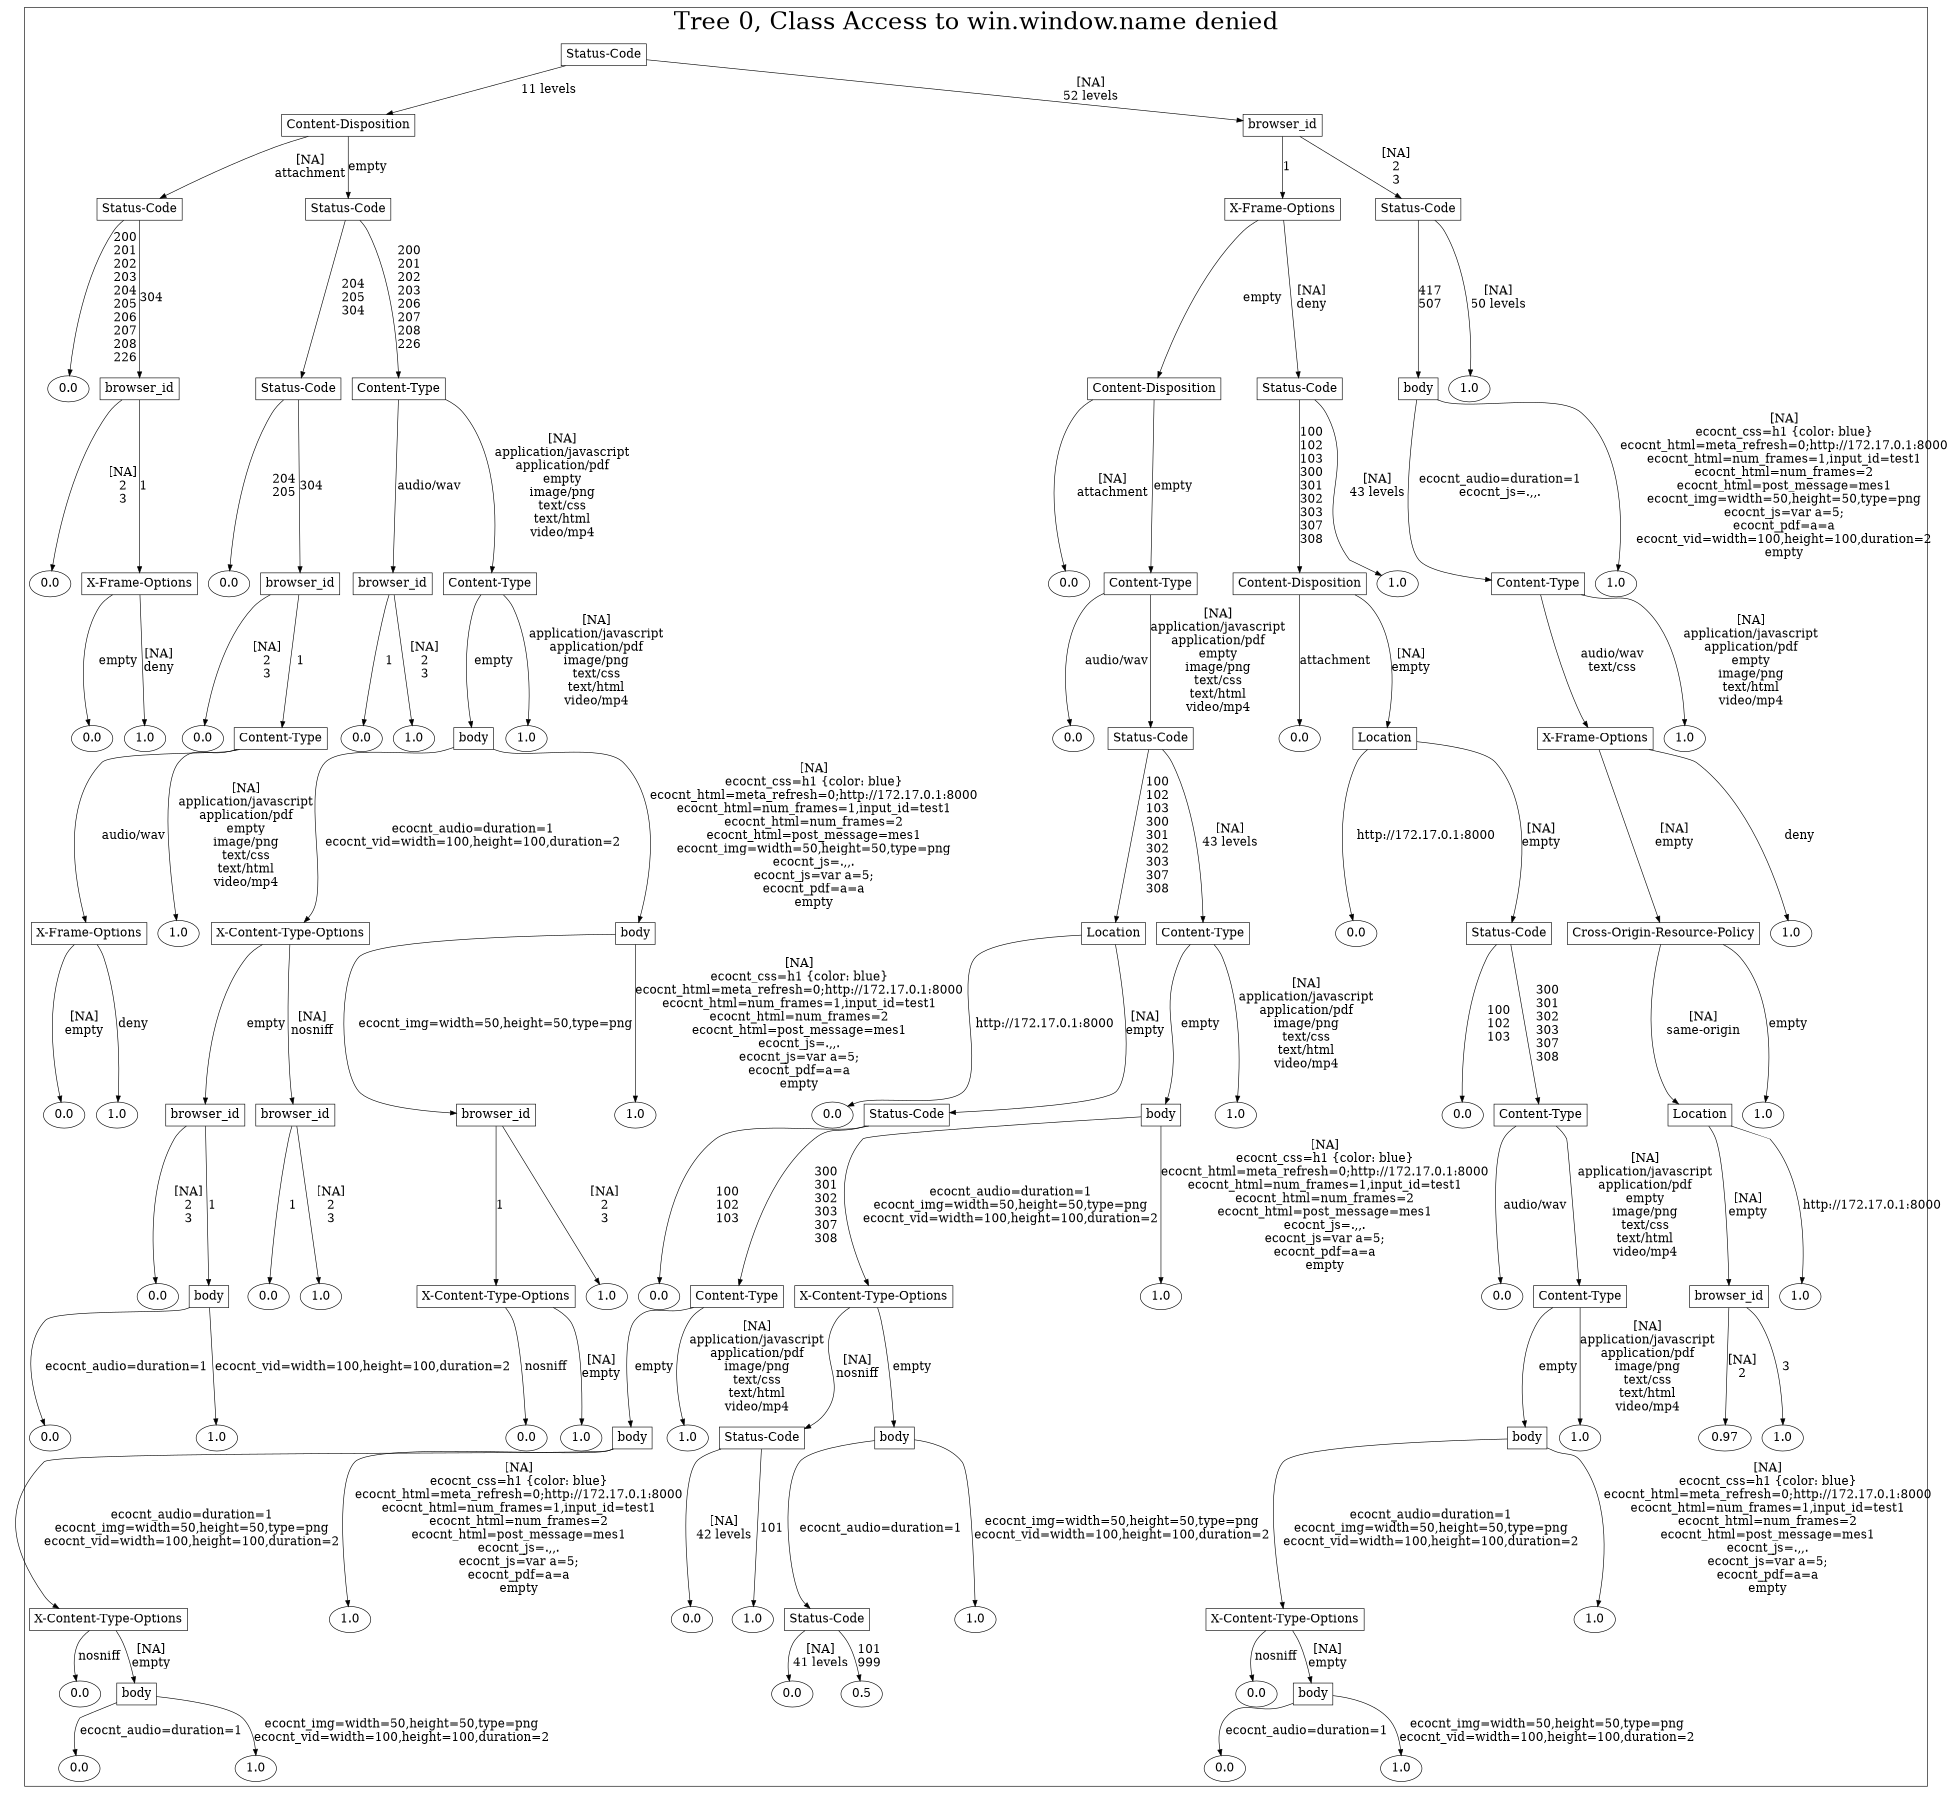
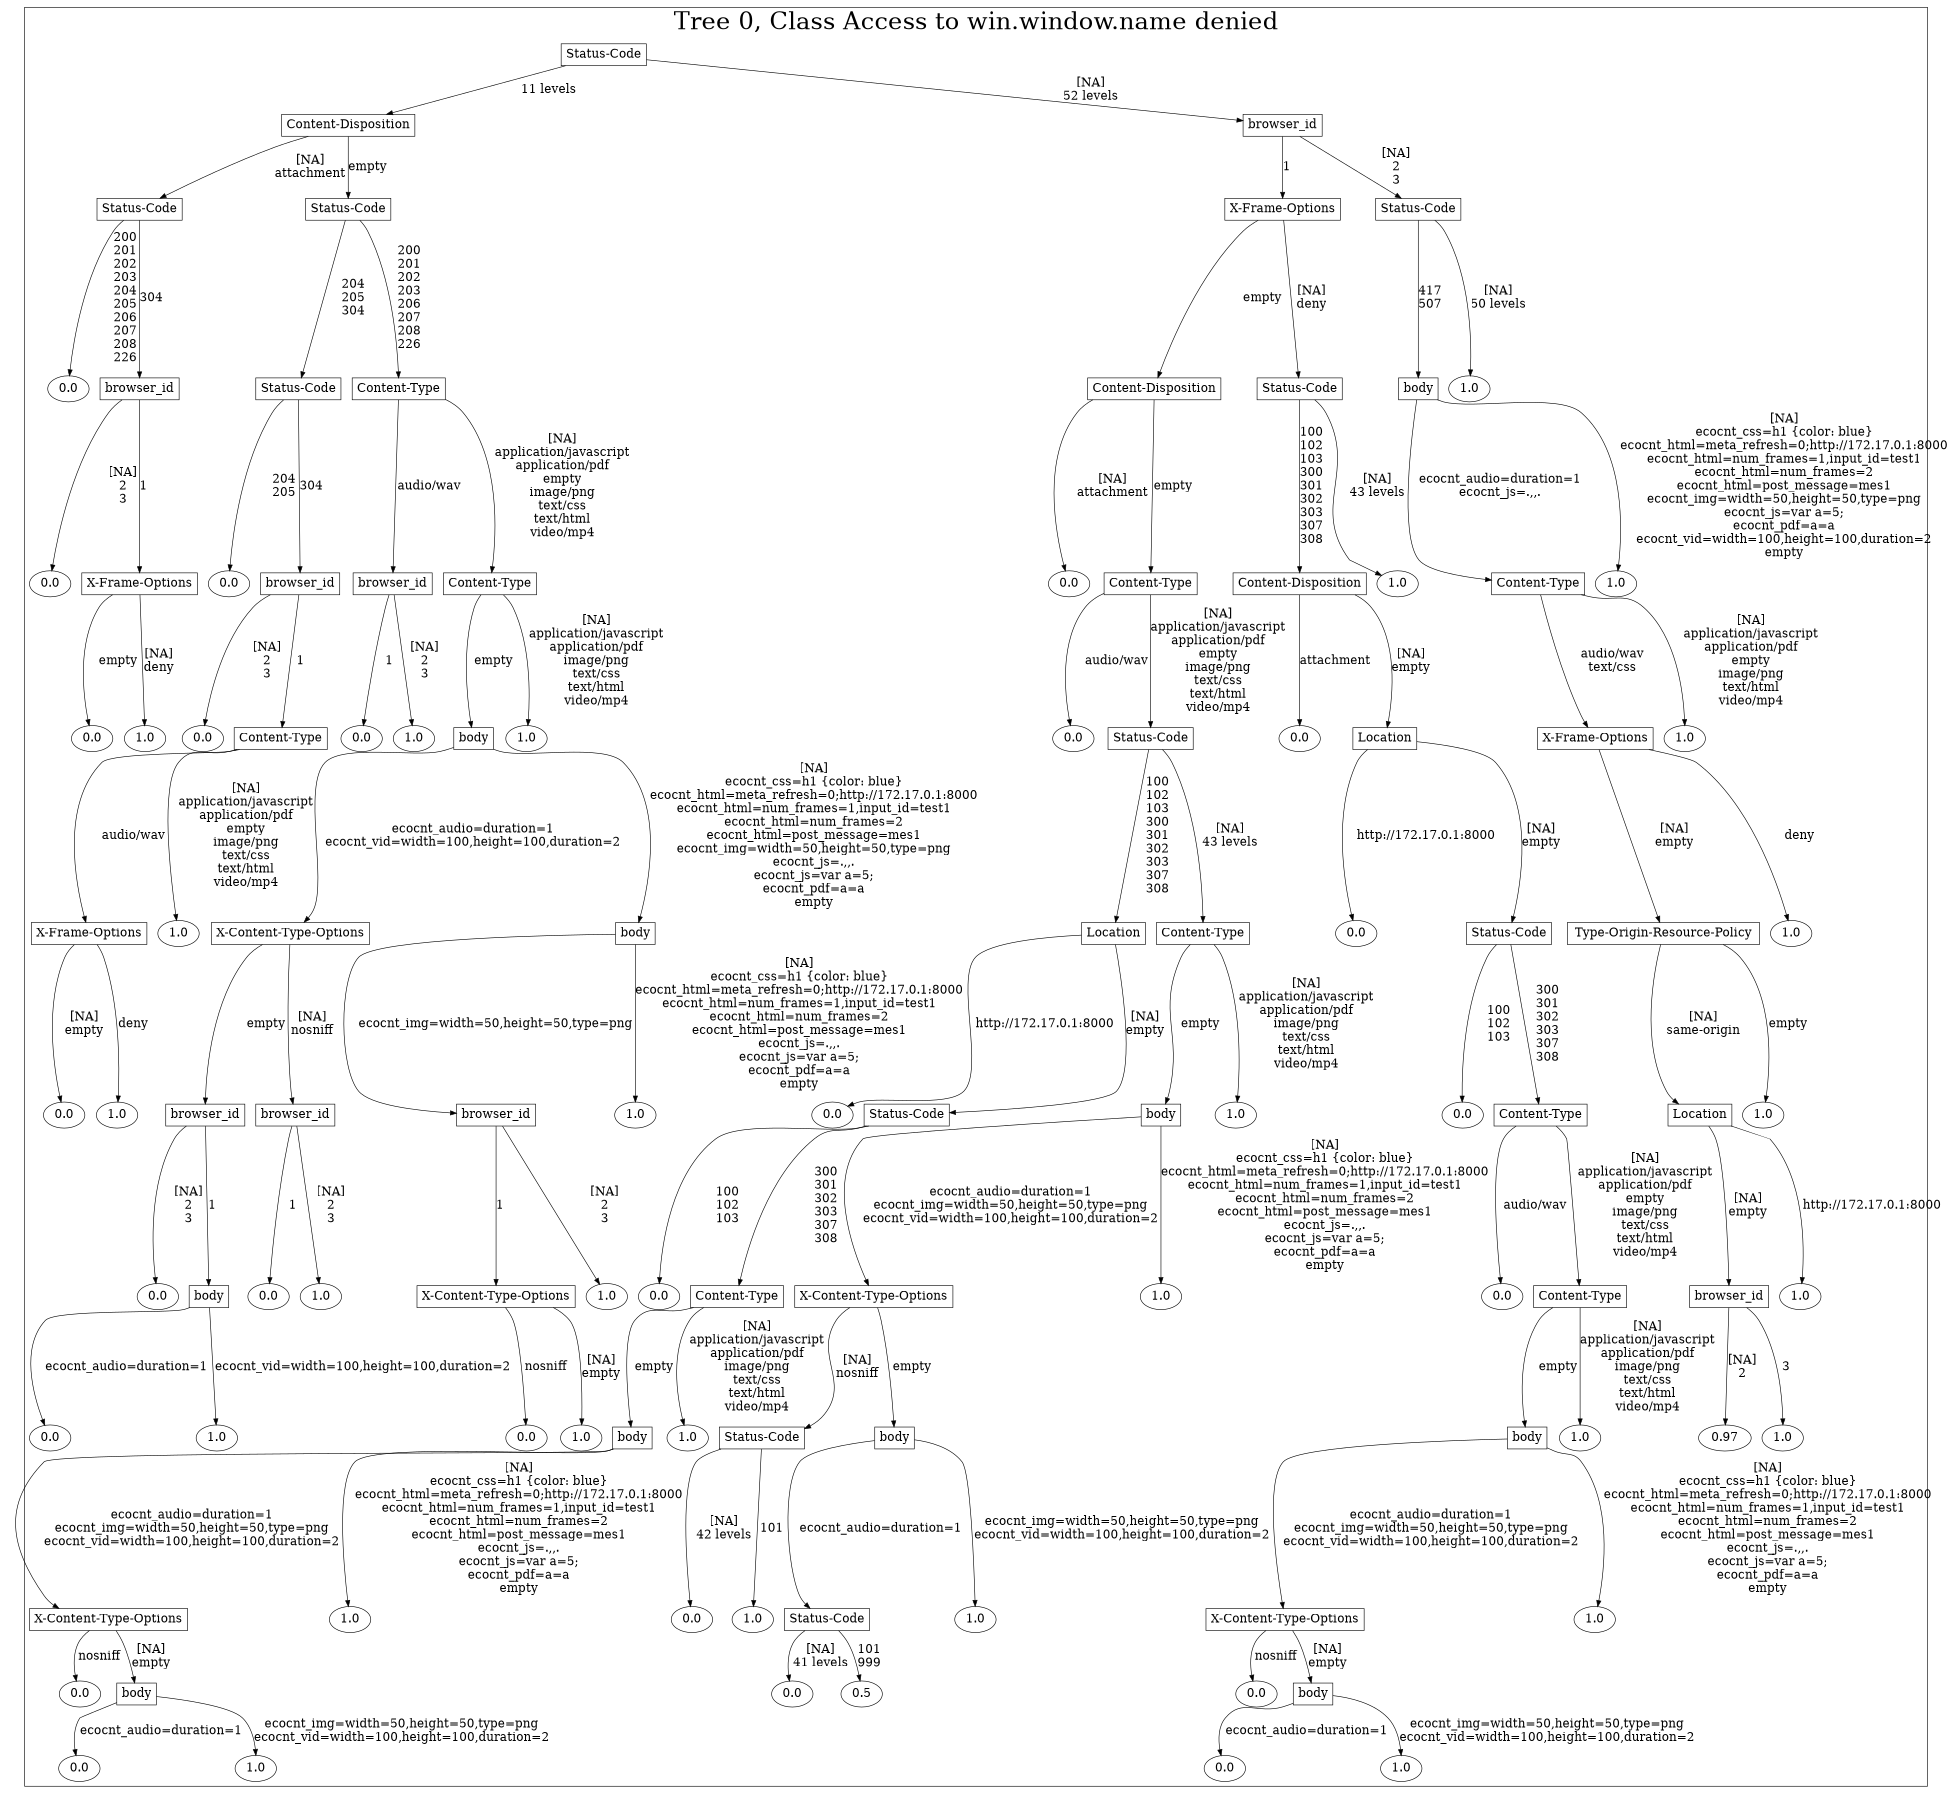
node "Cross-Origin-Resource-Policy": label "Cross-Origin-Resource-Policy" -> "Type-Origin-Resource-Policy"
